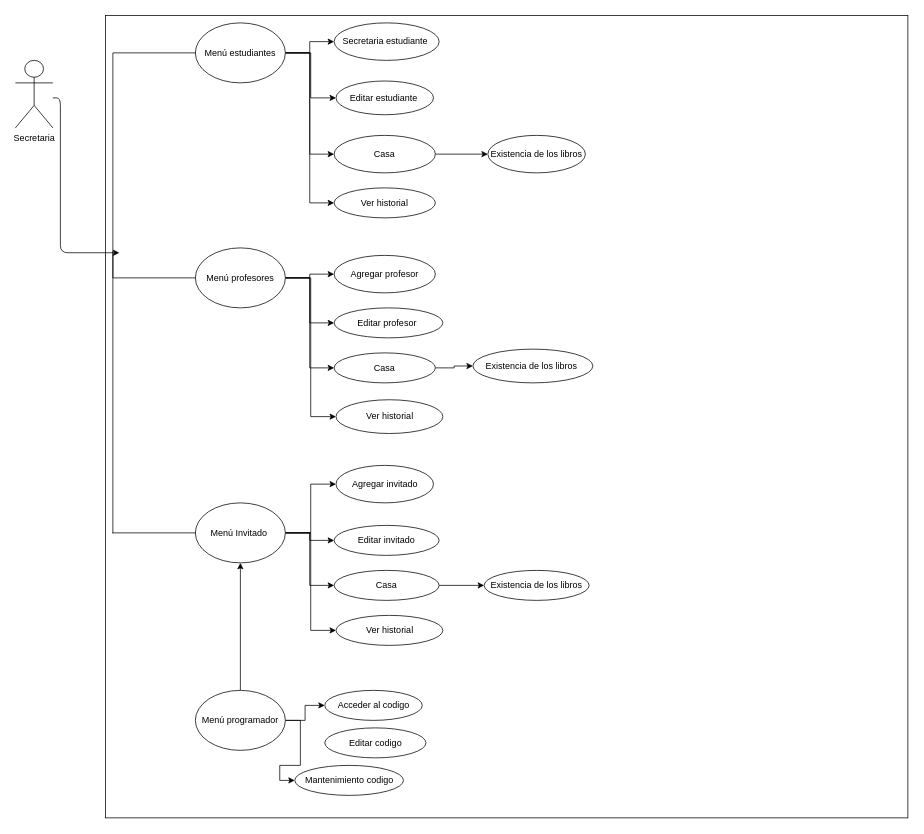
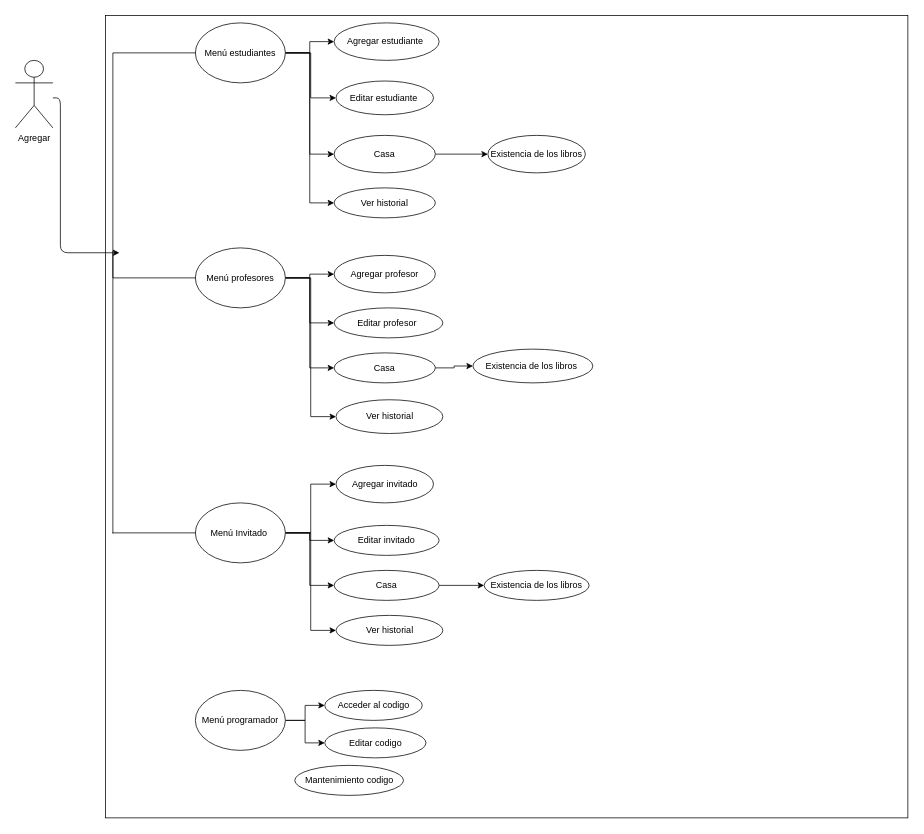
node "Secretaria estudiante": label "Secretaria estudiante" -> "Agregar estudiante"
node "Secretaria": label "Secretaria" -> "Agregar"
edge "Menú programador" -> "Menú Invitado": now "Menú programador" -> "Editar codigo"
edge "Menú programador" -> "Mantenimiento codigo": removed
